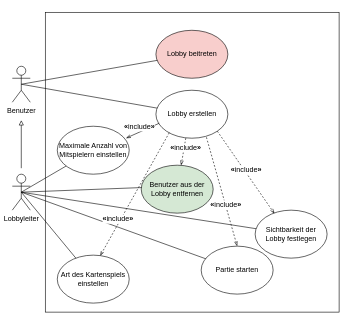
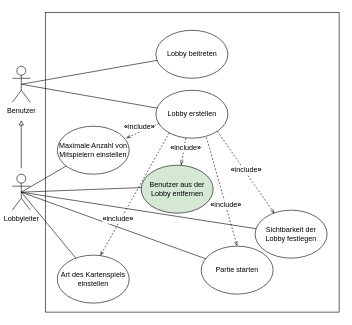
node "Lobby beitreten": fillcolor #f8cecc -> #ffffff
edge "Lobby erstellen" -> "Maximale Anzahl von Mitspielern einstellen": style solid -> dashed
